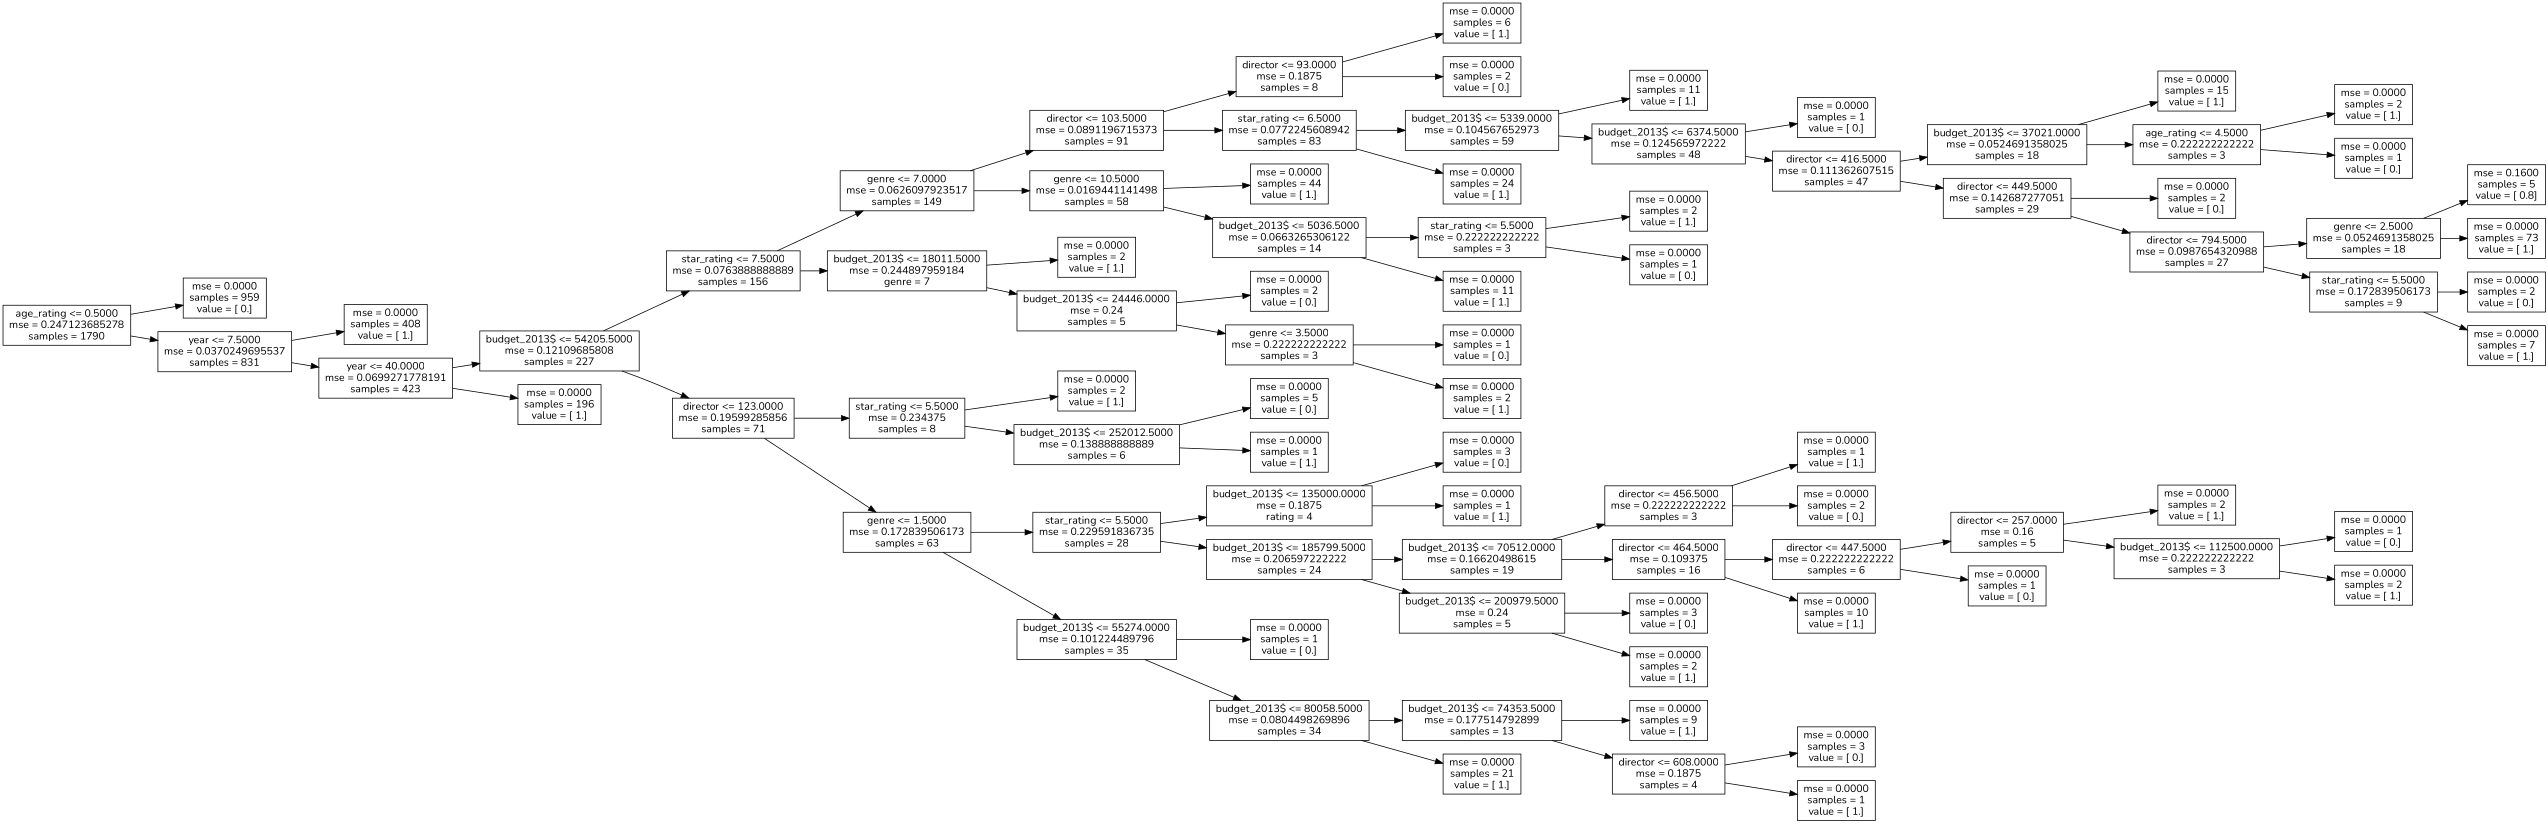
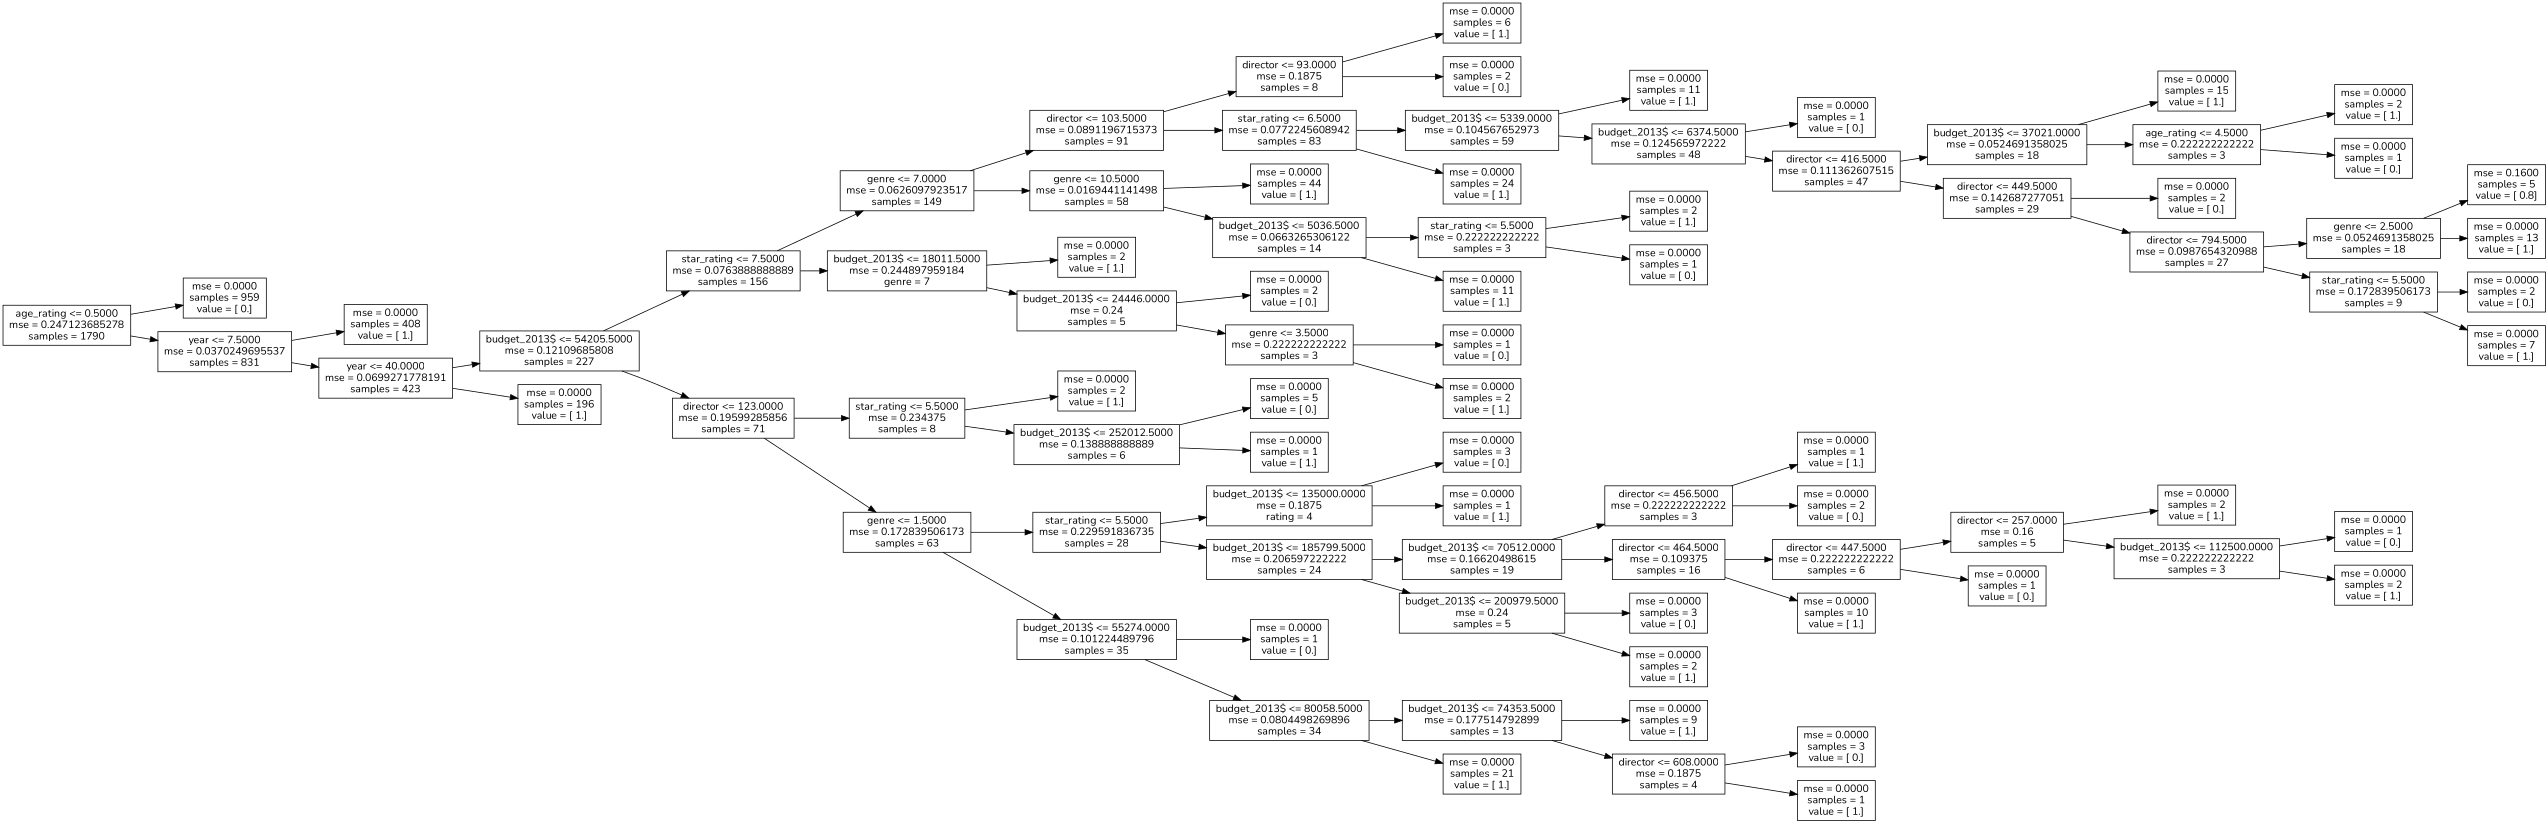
node "mse = 0.0000 samples = 73 value = [ 1.]": label "mse = 0.0000 samples = 73 value = [ 1.]" -> "mse = 0.0000 samples = 13 value = [ 1.]"
